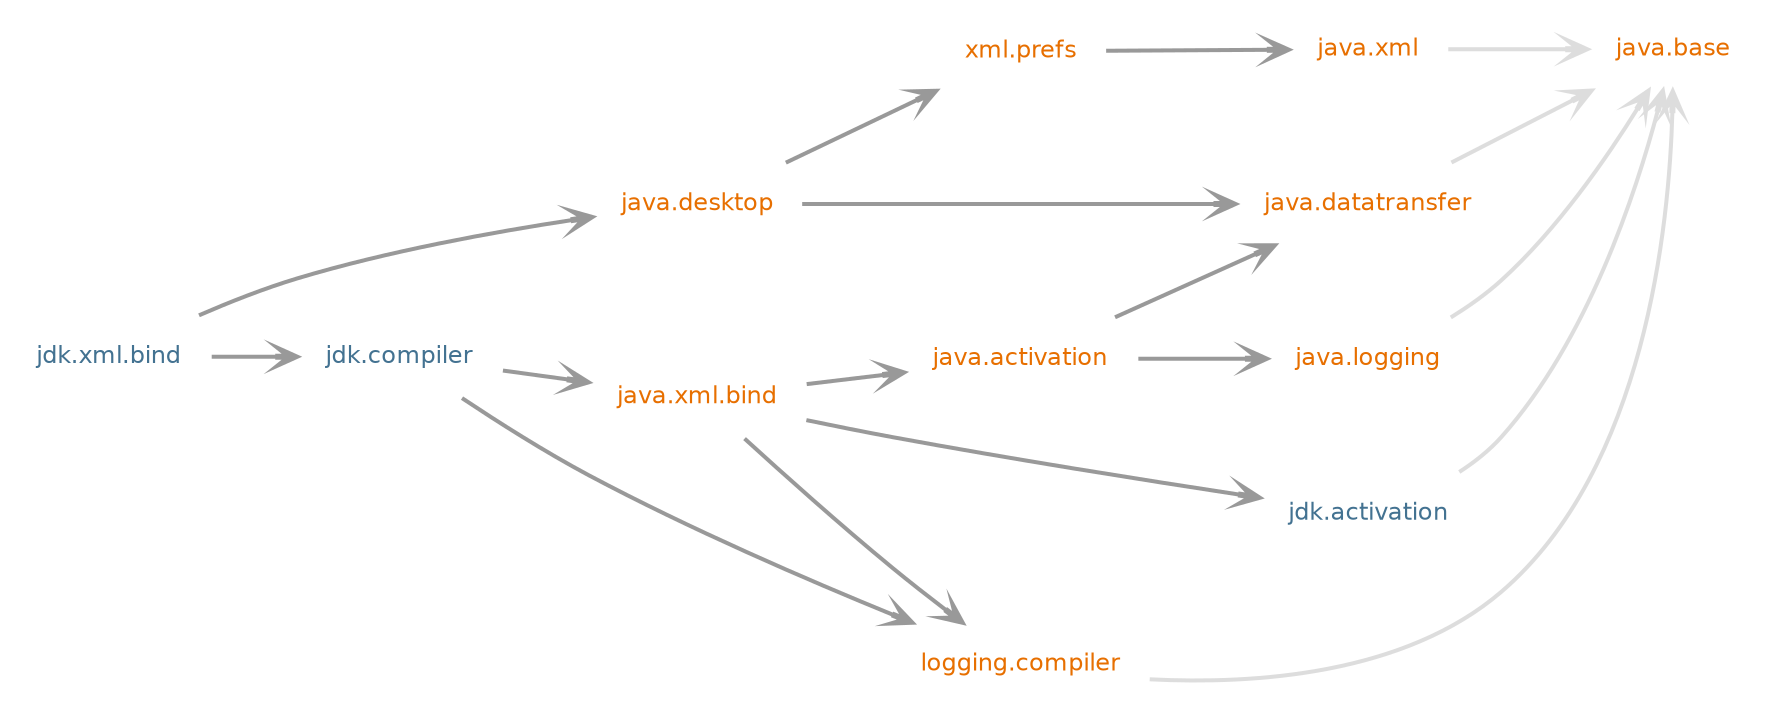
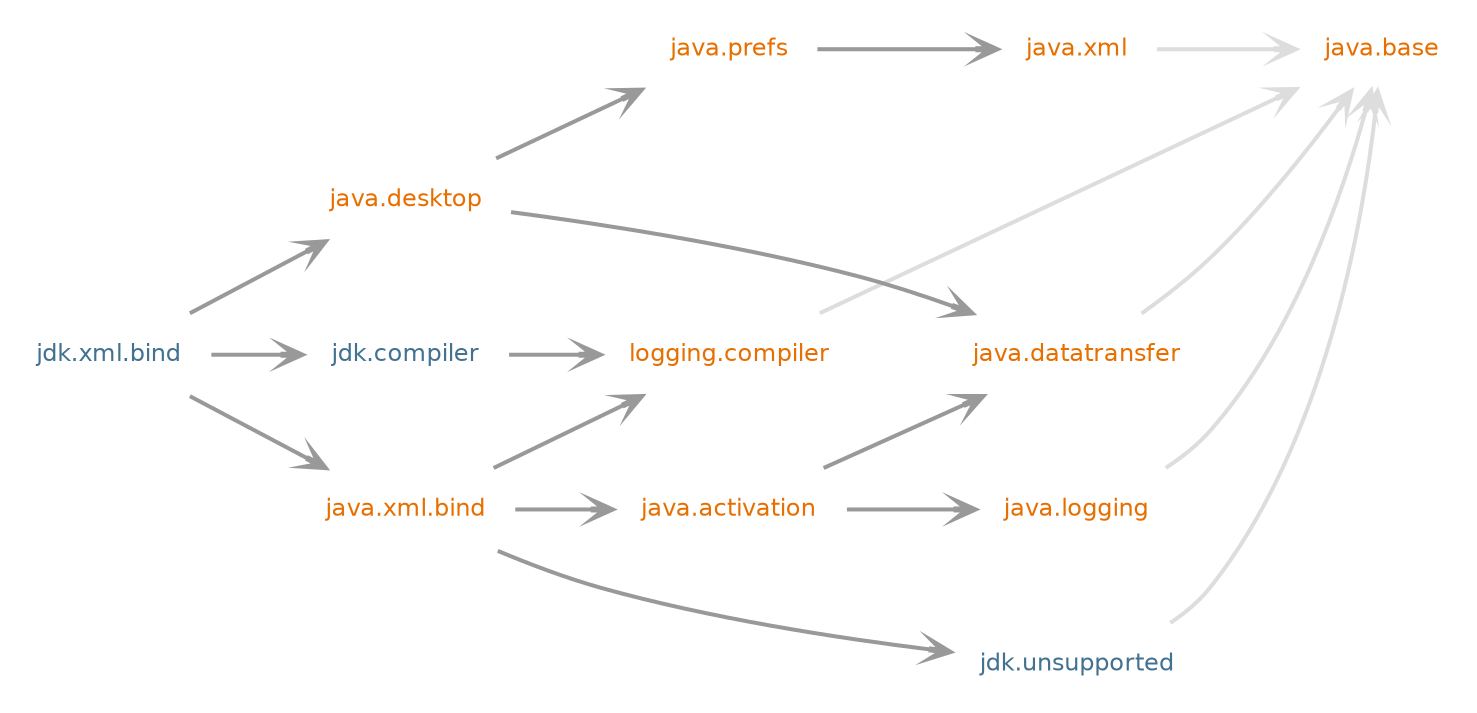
node "xml.prefs": label "xml.prefs" -> "java.prefs"
edge "jdk.compiler" -> "java.xml.bind": now "jdk.xml.bind" -> "java.xml.bind"
node "jdk.activation": label "jdk.activation" -> "jdk.unsupported"
